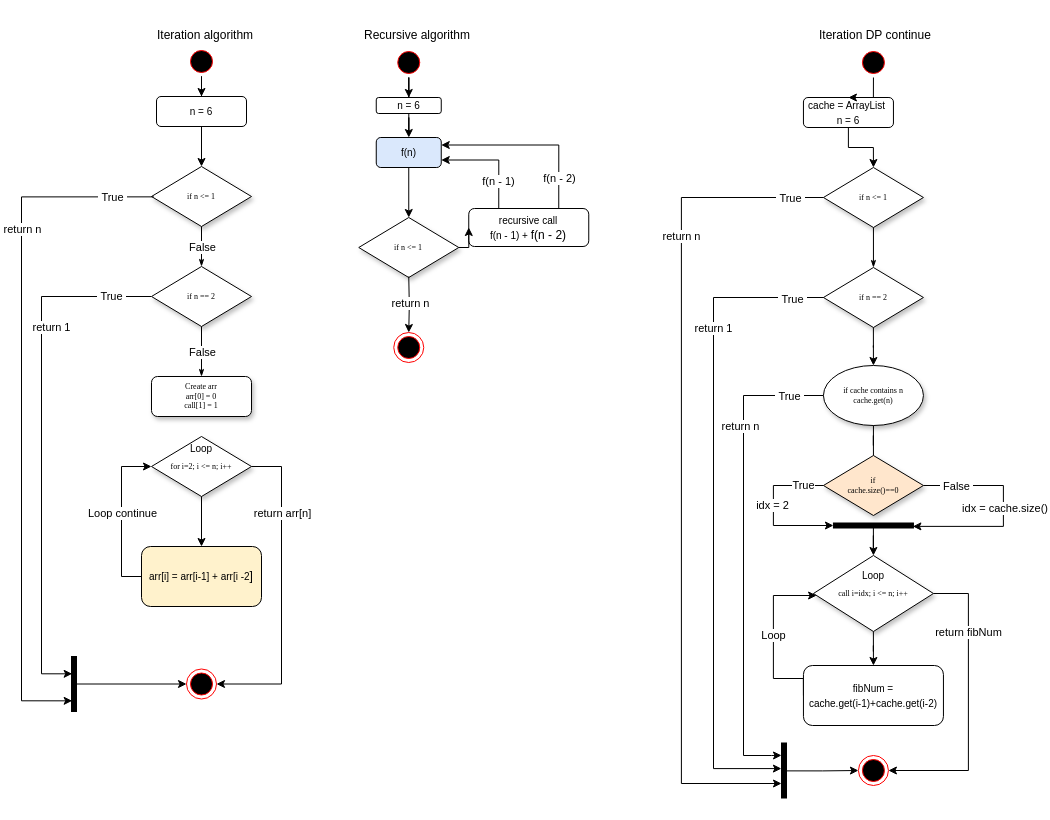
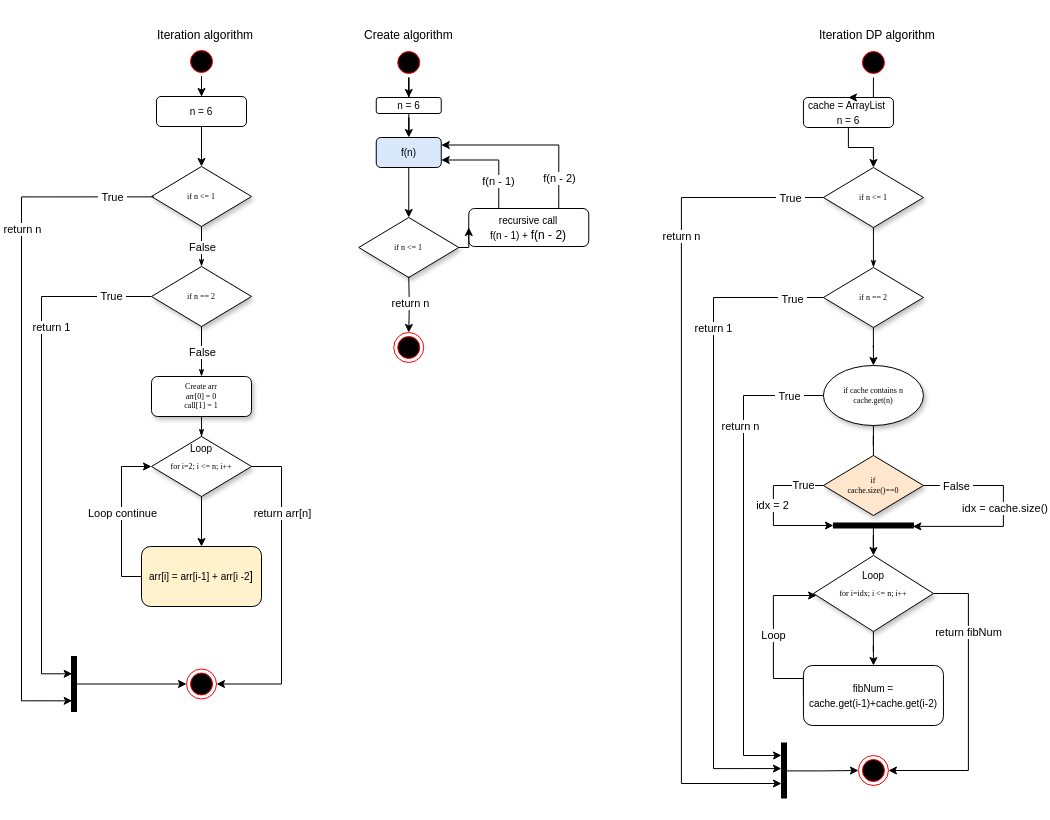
node "Recursive algorithm": label "Recursive algorithm" -> "Create algorithm"
node "Iteration DP continue": label "Iteration DP continue" -> "Iteration DP algorithm"
edge "Create arr arr[0] = 0 call[1] = 1" -> "for i=2; i <= n; i++": added
node "call i=idx; i <= n; i++": label "call i=idx; i <= n; i++" -> "for i=idx; i <= n; i++"
